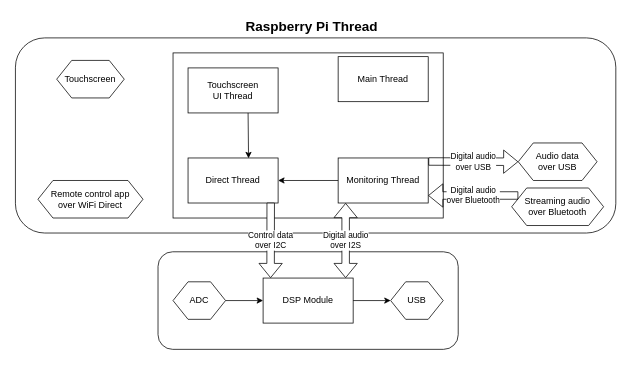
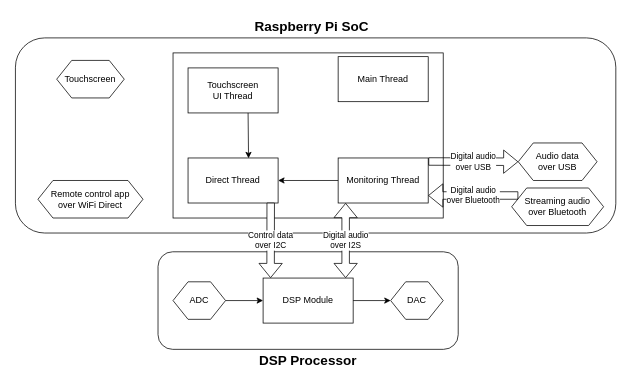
node "Raspberry Pi Thread": label "Raspberry Pi Thread" -> "Raspberry Pi SoC"
node "USB": label "USB" -> "DAC"
node "DSP Processor": added
